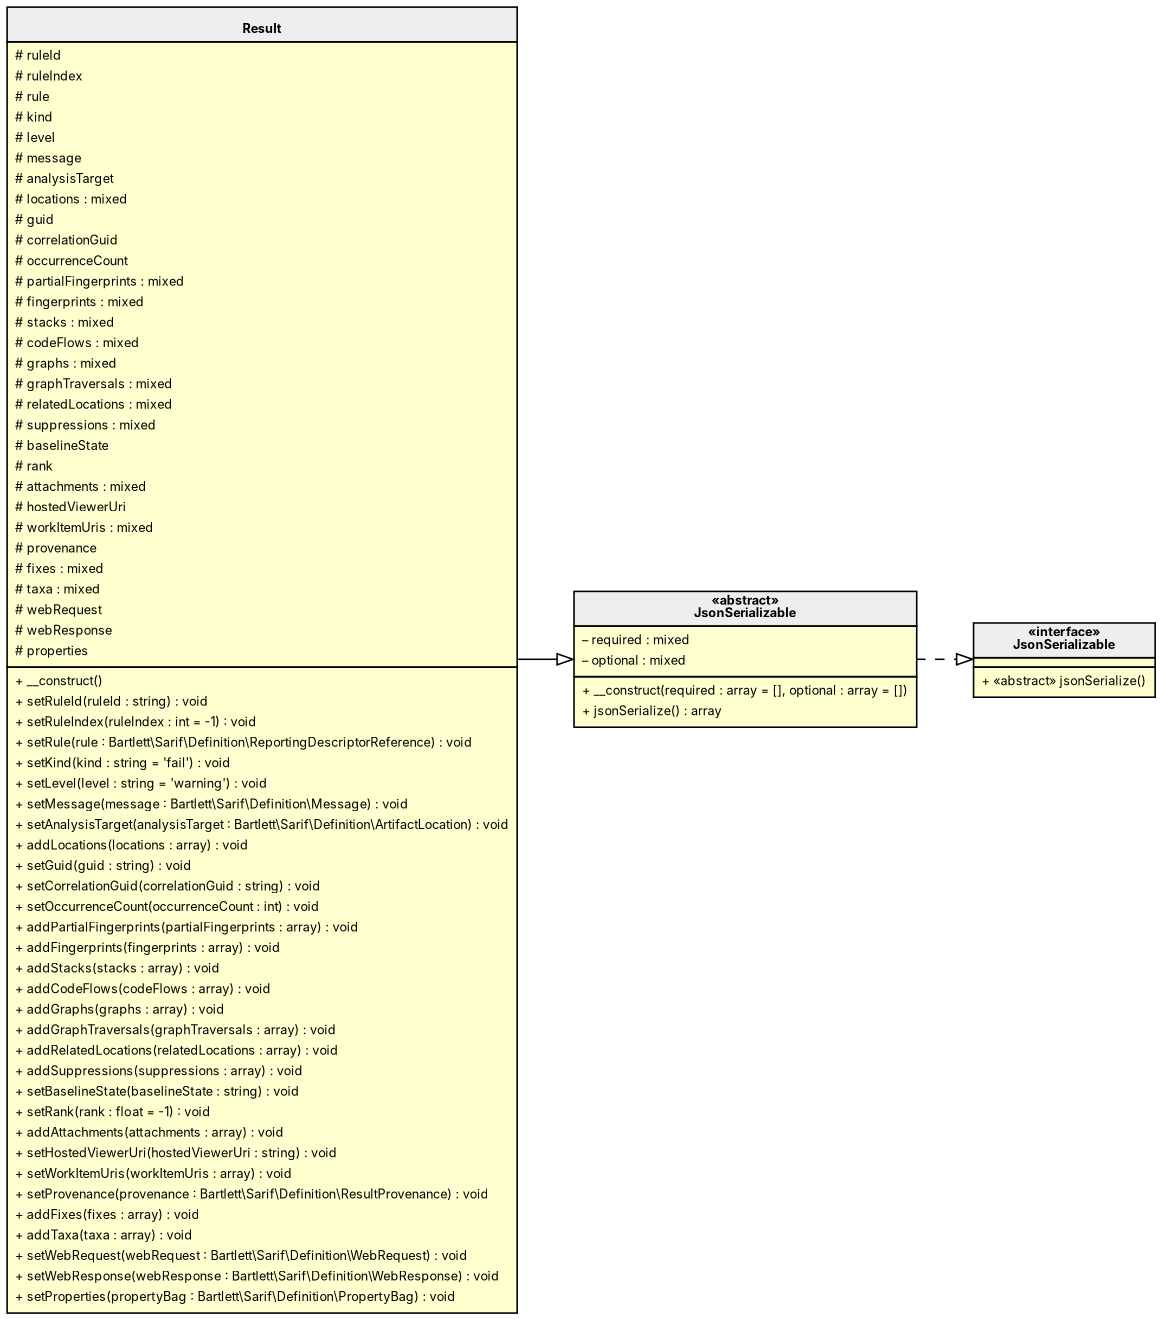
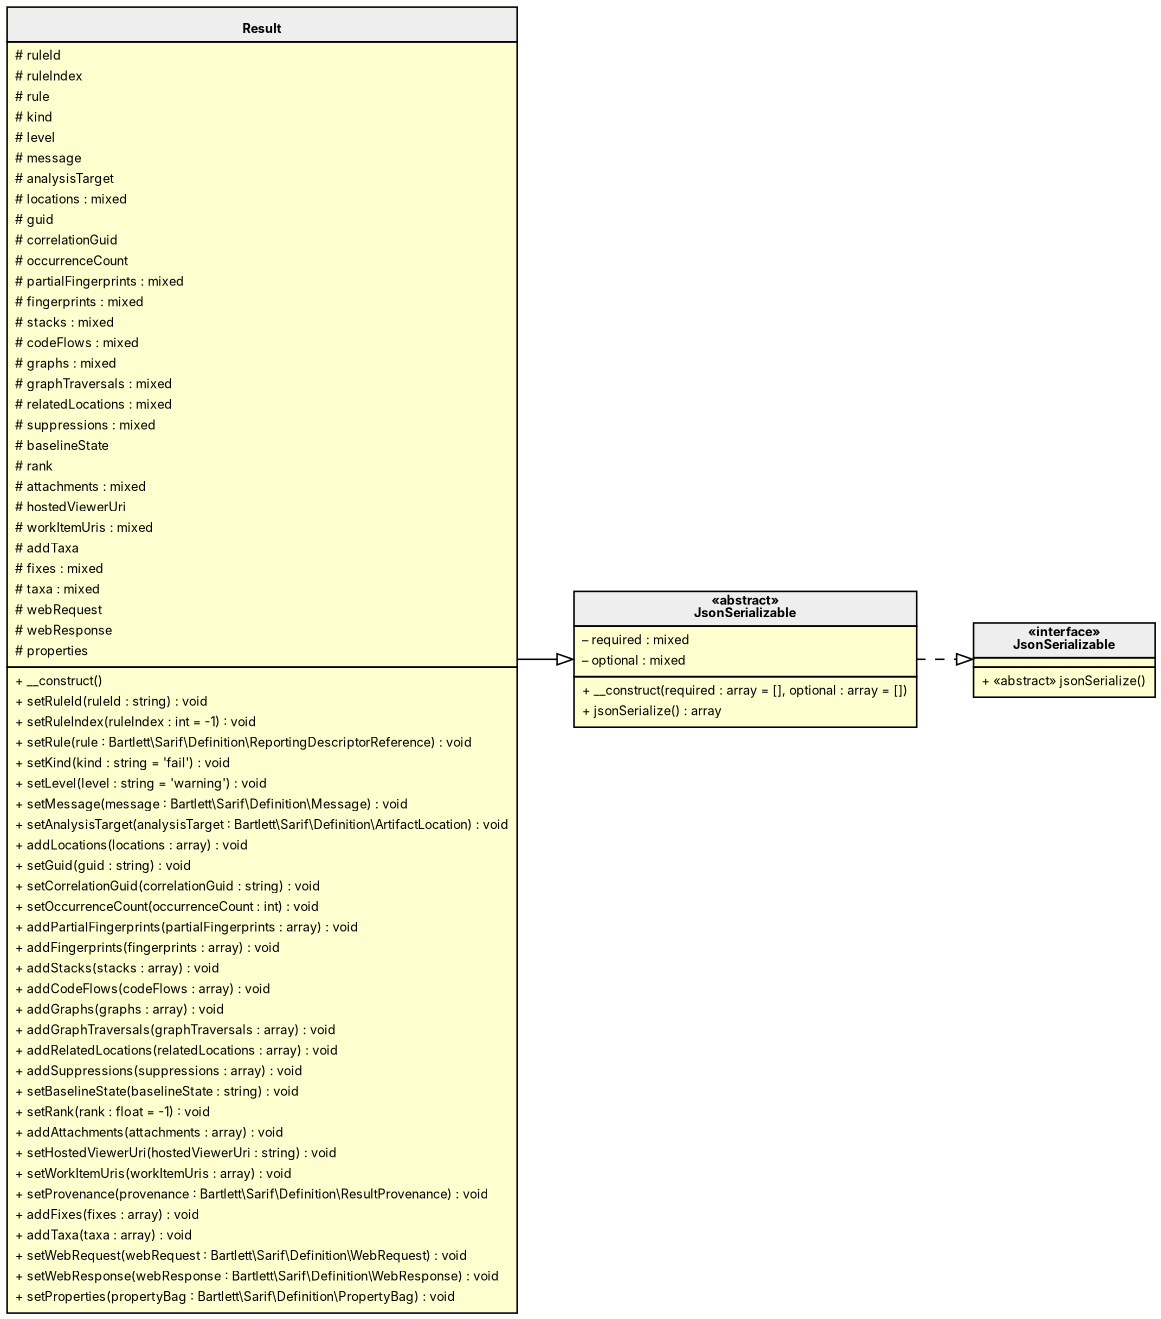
node "Result": text "# provenance" -> "# addTaxa"
